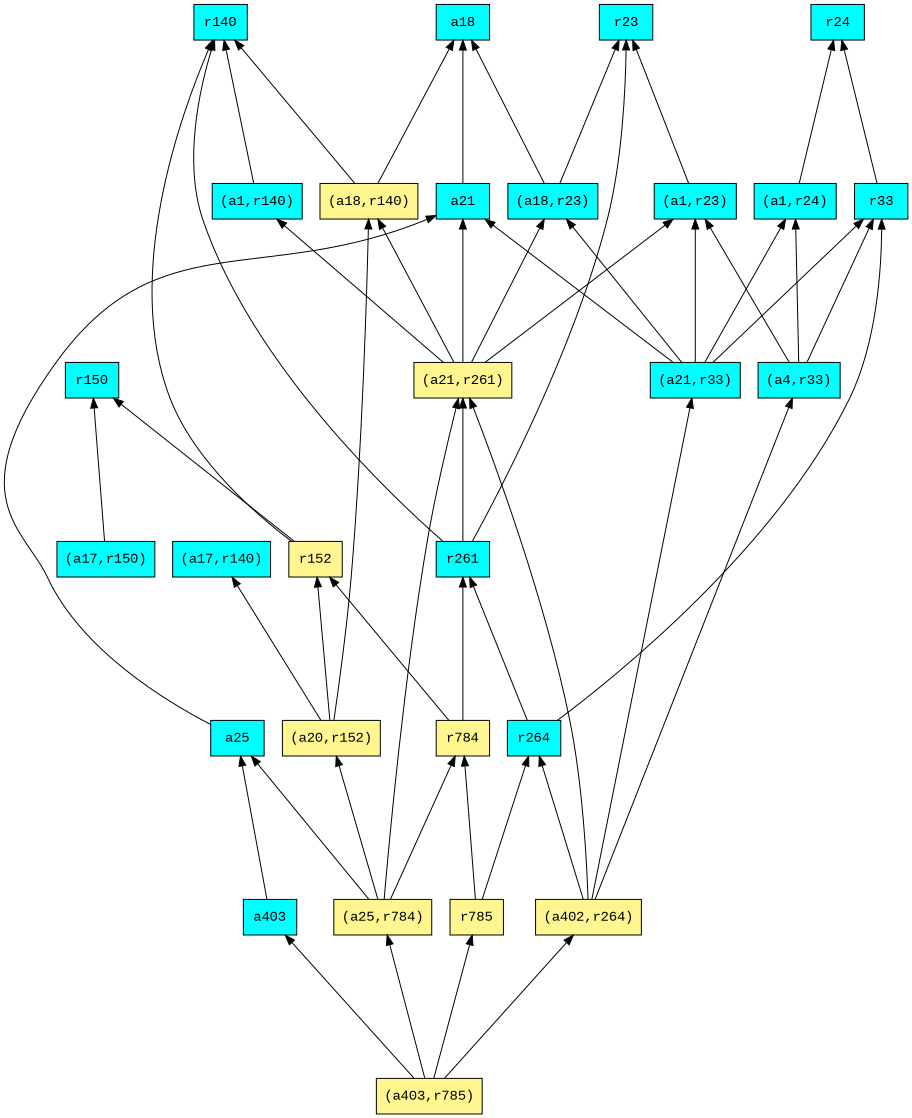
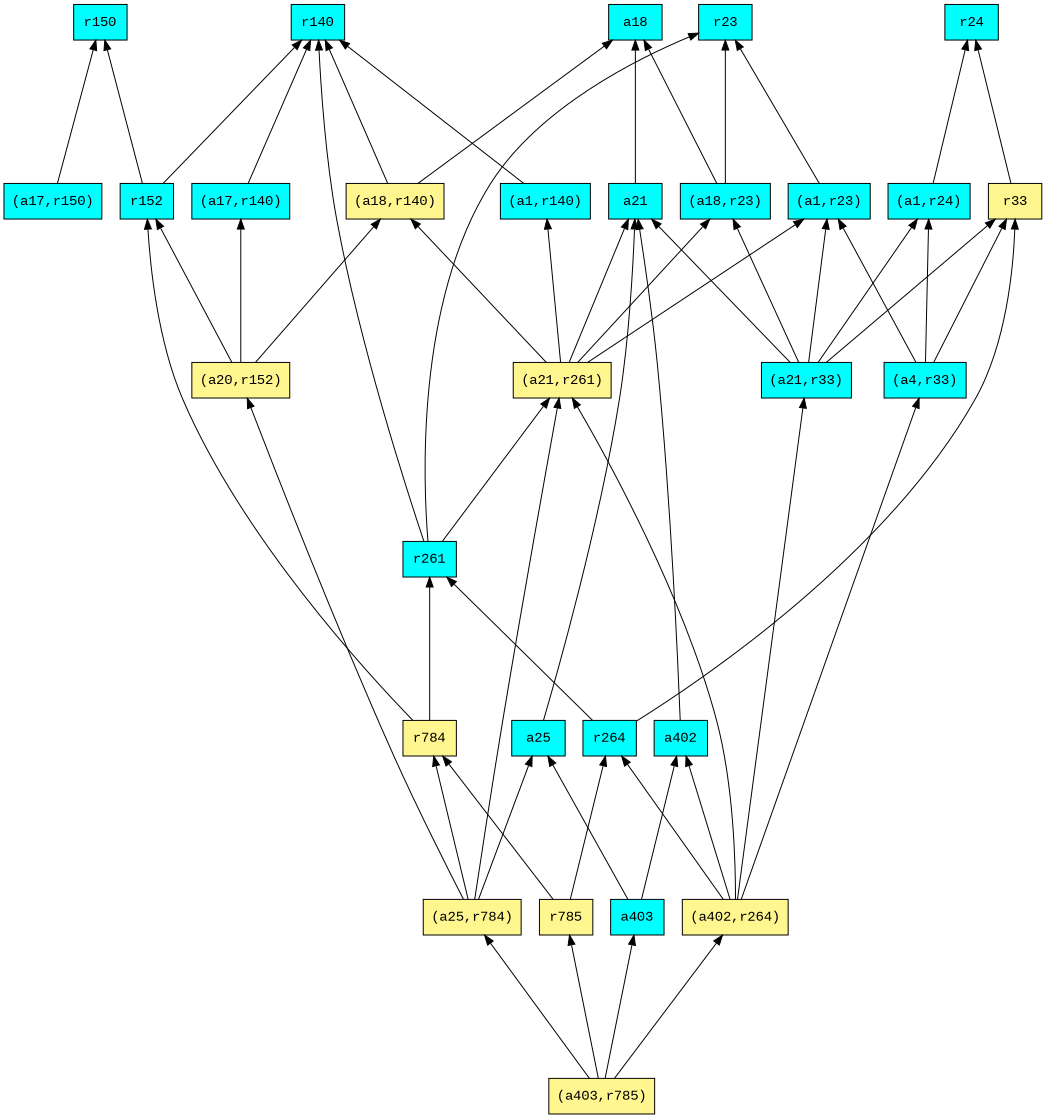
edge "(a17,r140)" -> "r140": added
node "r33": fillcolor cyan -> khaki1
node "r152": fillcolor khaki1 -> cyan
node "a402": added
